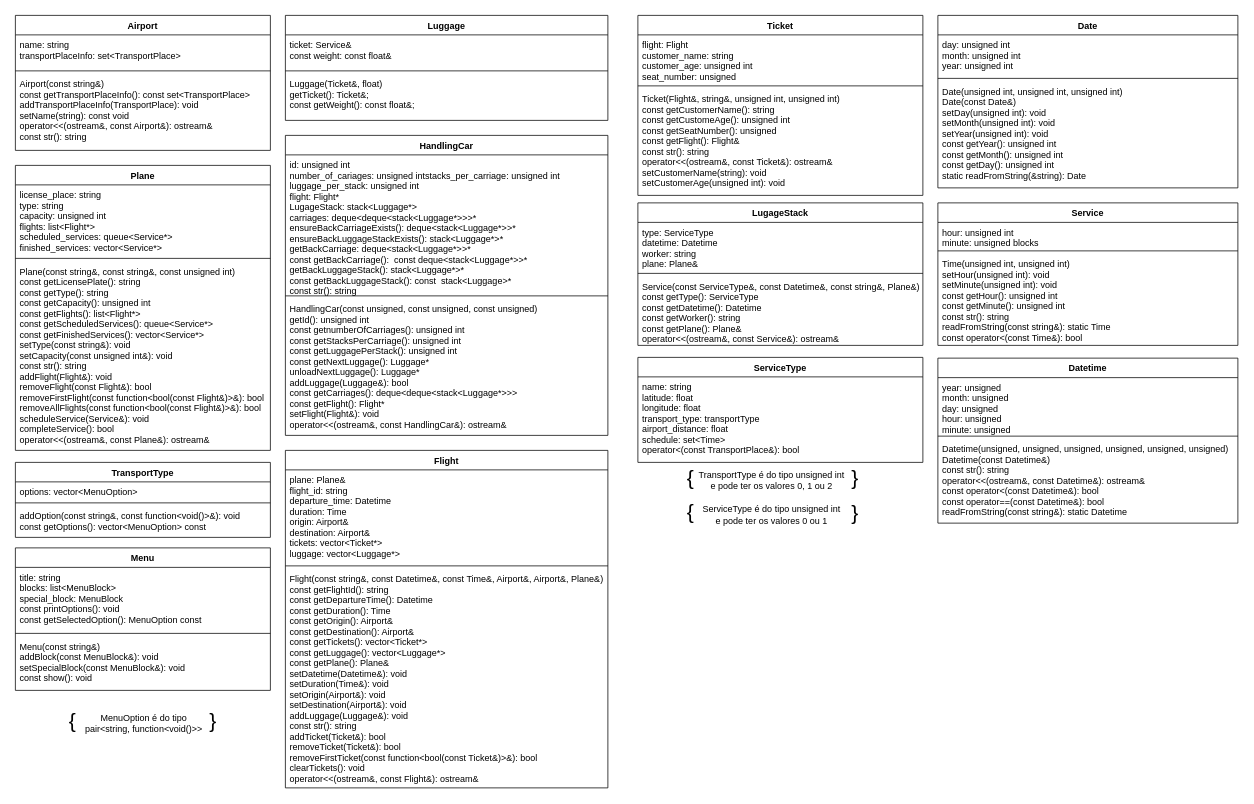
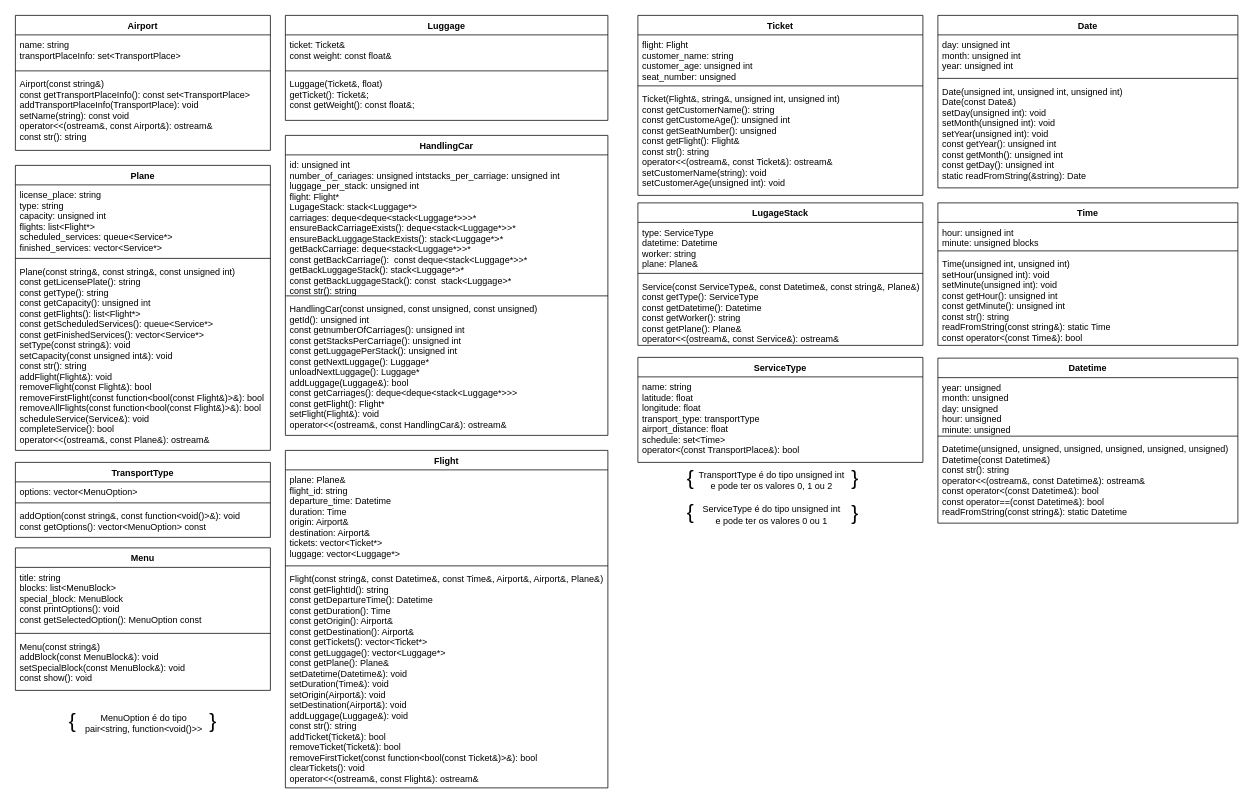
node "ticket: Service& const weight: const float&": label "ticket: Service& const weight: const float&" -> "ticket: Ticket& const weight: const float&"
node "Service": label "Service" -> "Time"
